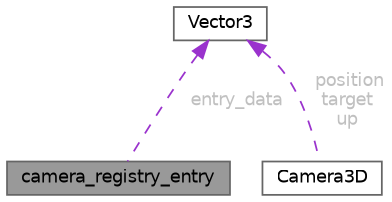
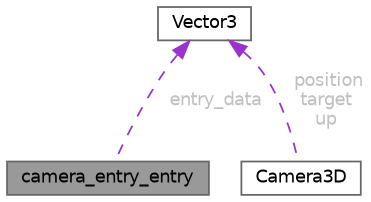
node "camera_registry_entry": label "camera_registry_entry" -> "camera_entry_entry"
